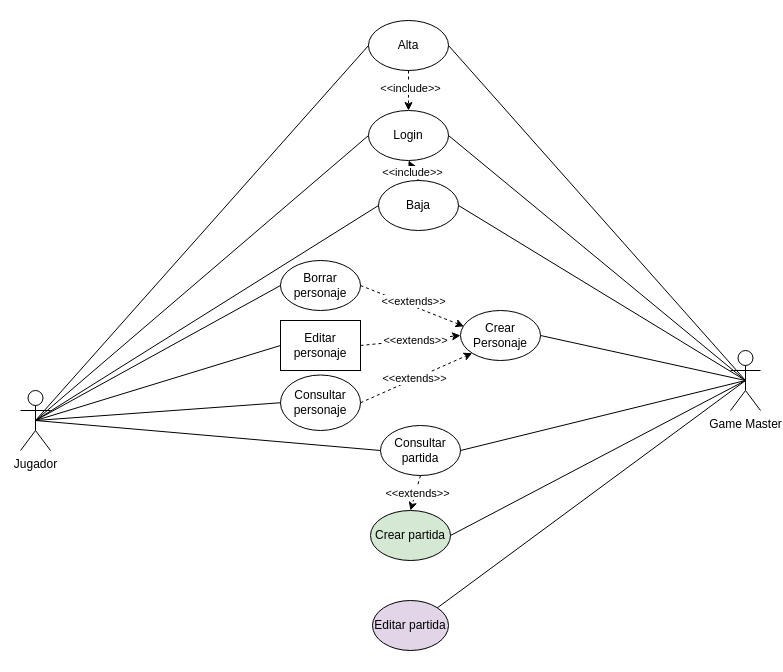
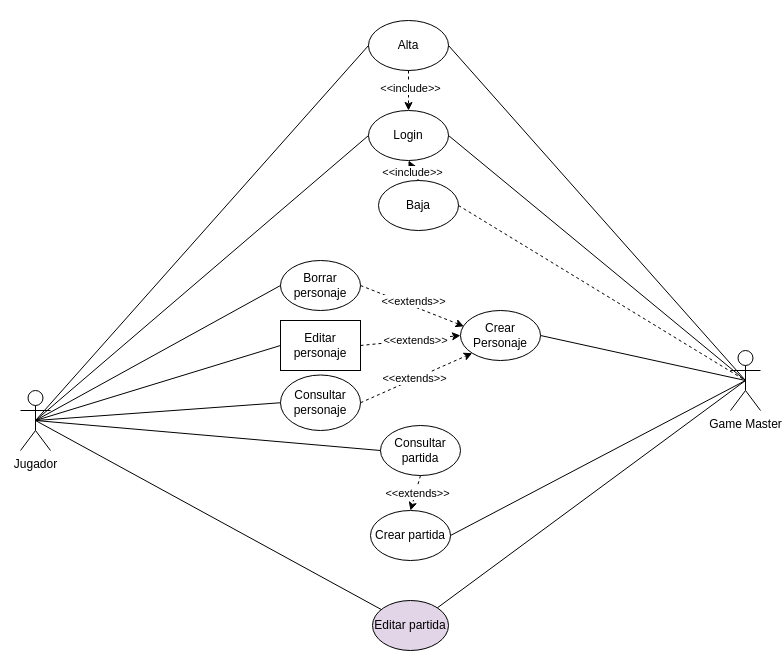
edge "Baja" -- "Game Master": style solid -> dashed
edge "Baja" -- "Jugador": now "Editar partida" -- "Jugador"
edge "Game Master" -- "Consultar partida": removed
node "Crear partida": fillcolor #d5e8d4 -> #ffffff
